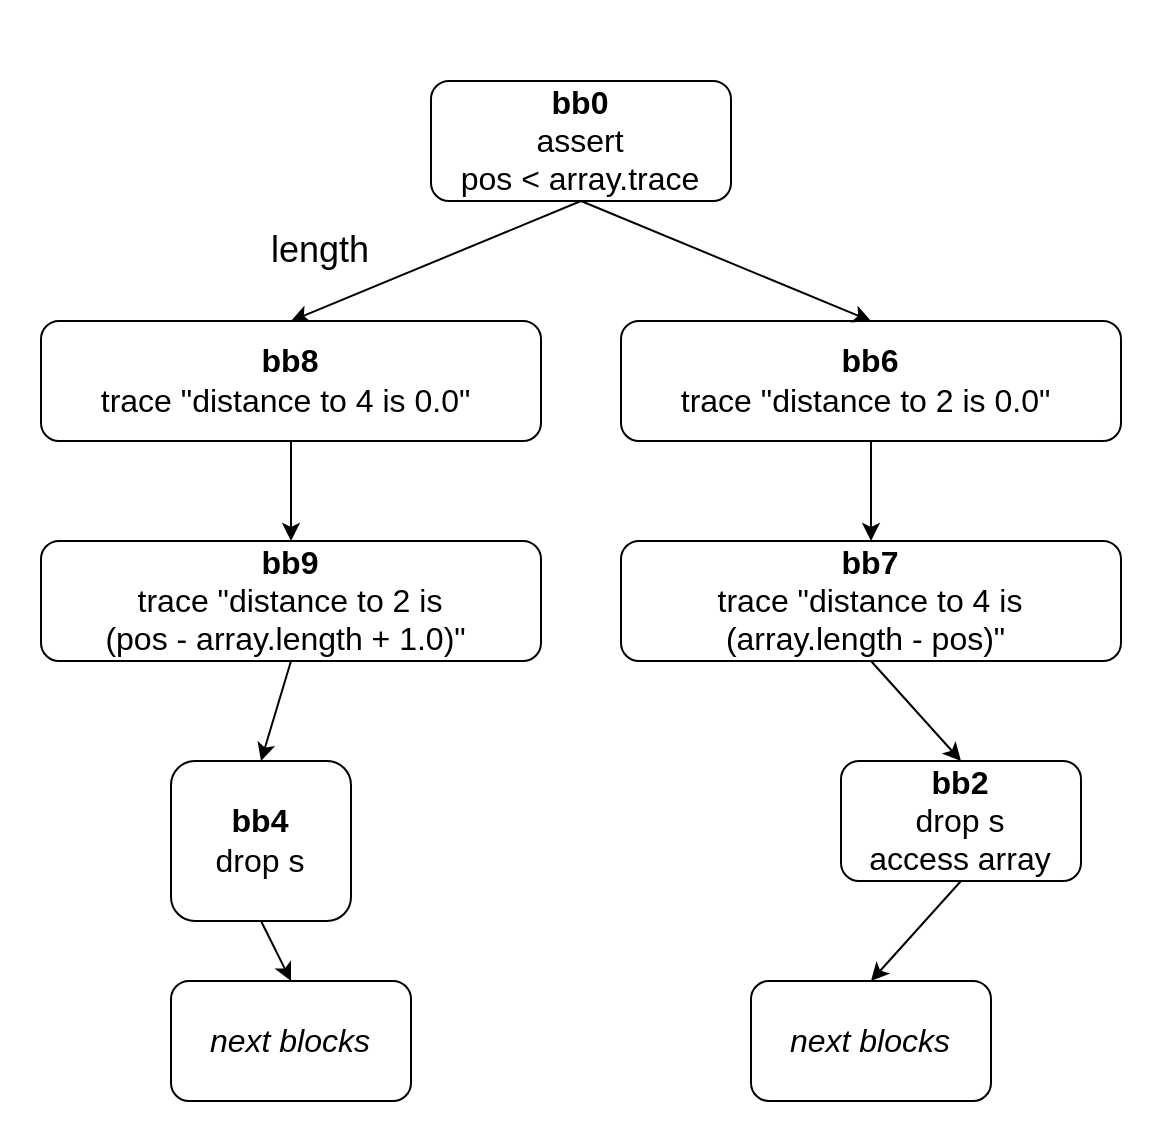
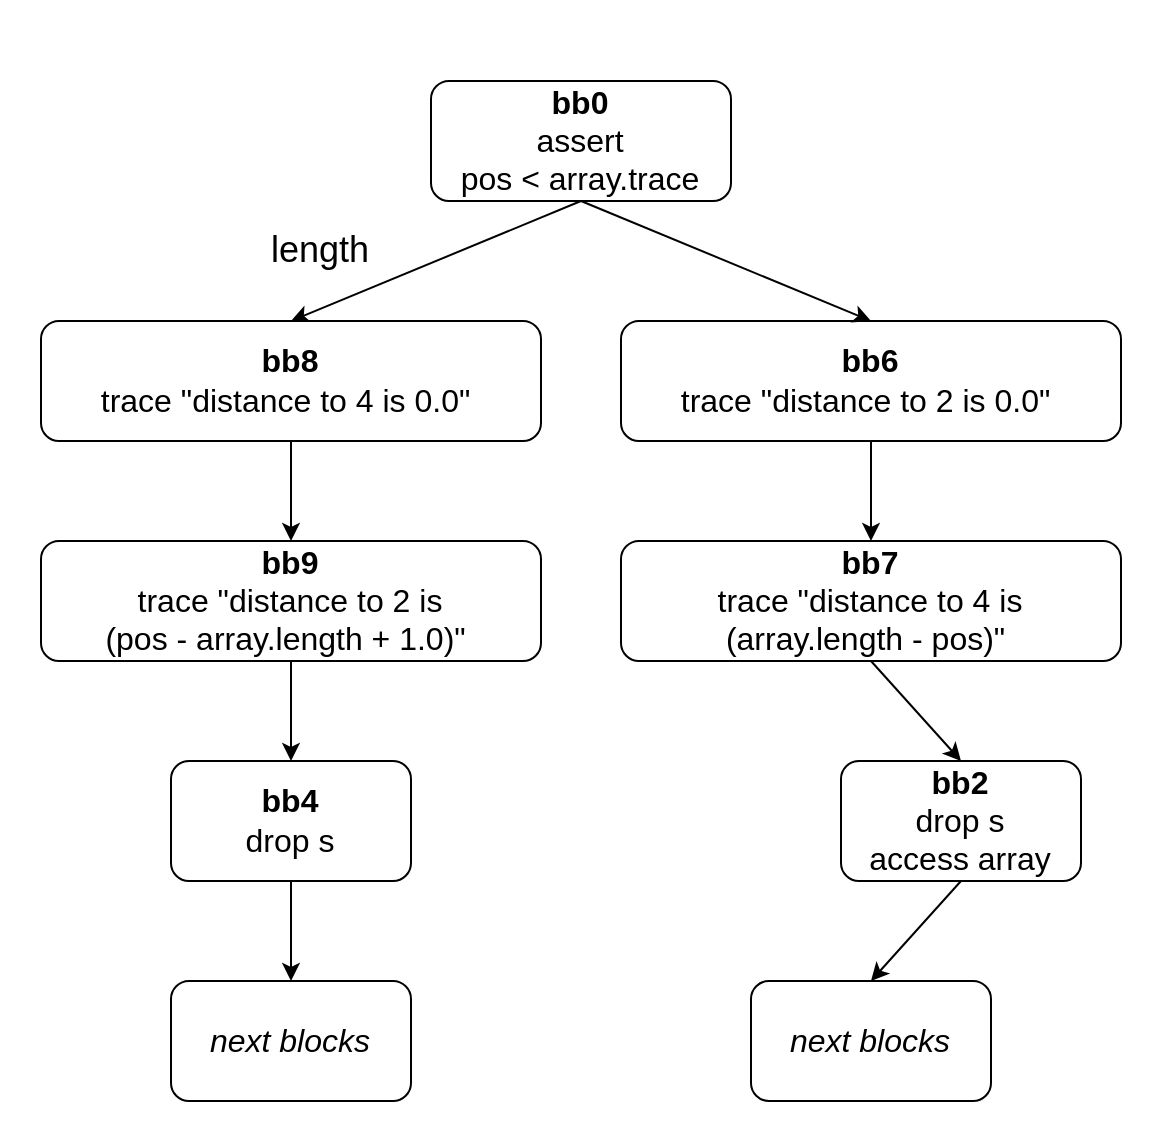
node "bb4 drop s": size 180x160 -> 240x120
